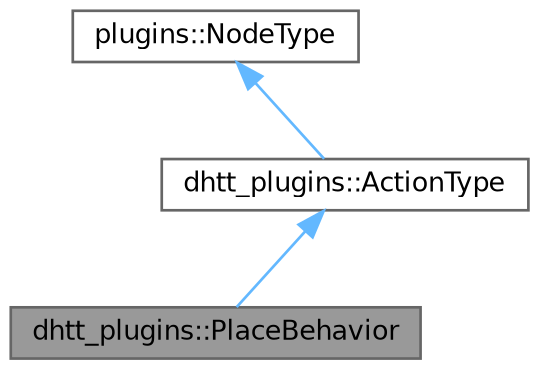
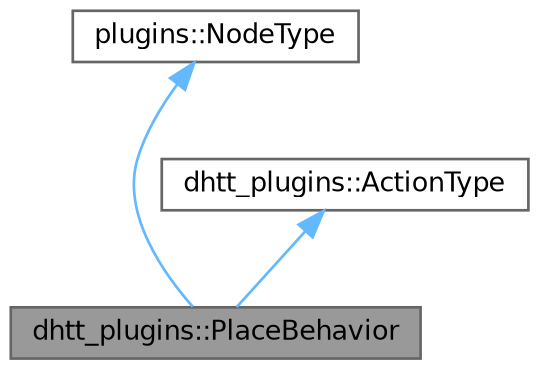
edge "dhtt_plugins::ActionType" -> "plugins::NodeType": now "dhtt_plugins::PlaceBehavior" -> "plugins::NodeType"
